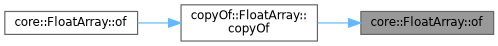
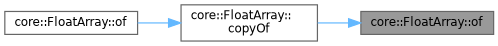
node "copyOf::FloatArray:: copyOf": label "copyOf::FloatArray:: copyOf" -> "core::FloatArray:: copyOf"
